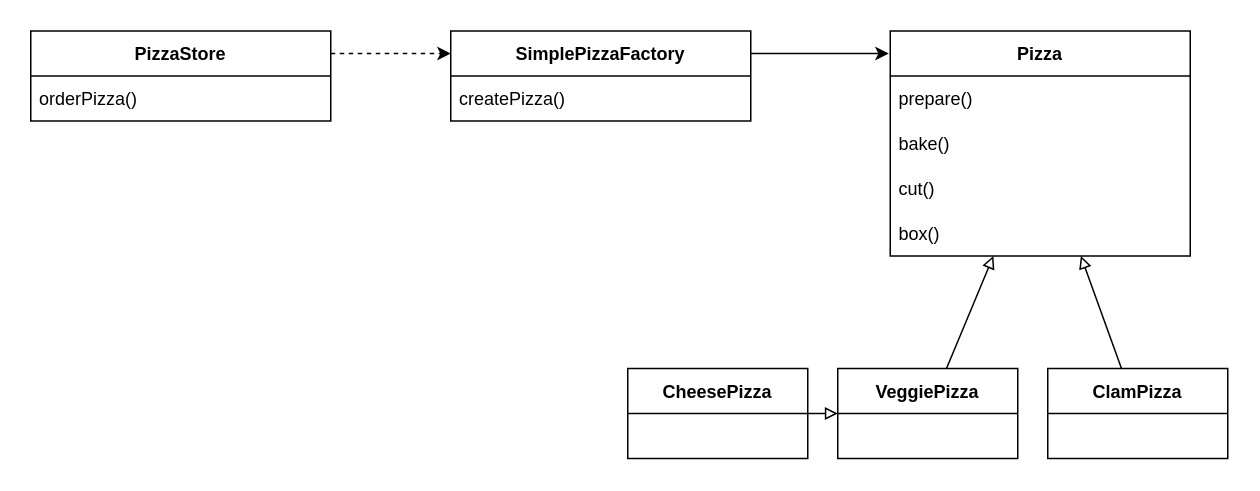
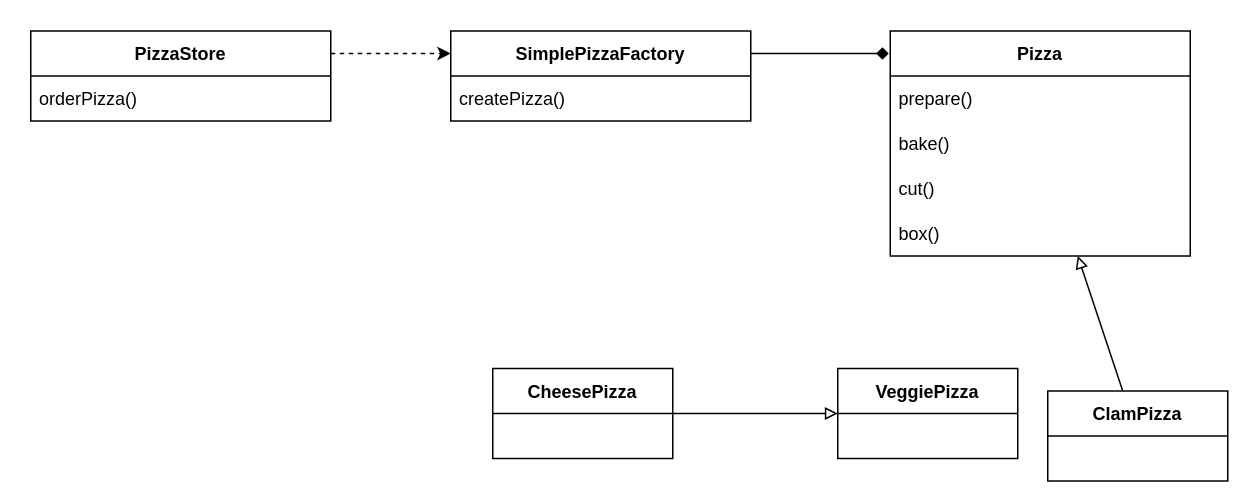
edge "SimplePizzaFactory" -> "Pizza": arrowhead classic -> diamond
edge "VeggiePizza" -> "Pizza": removed
node "CheesePizza": moved (718, 413) -> (583, 413)
node "ClamPizza": moved (1138, 413) -> (1138, 436)
